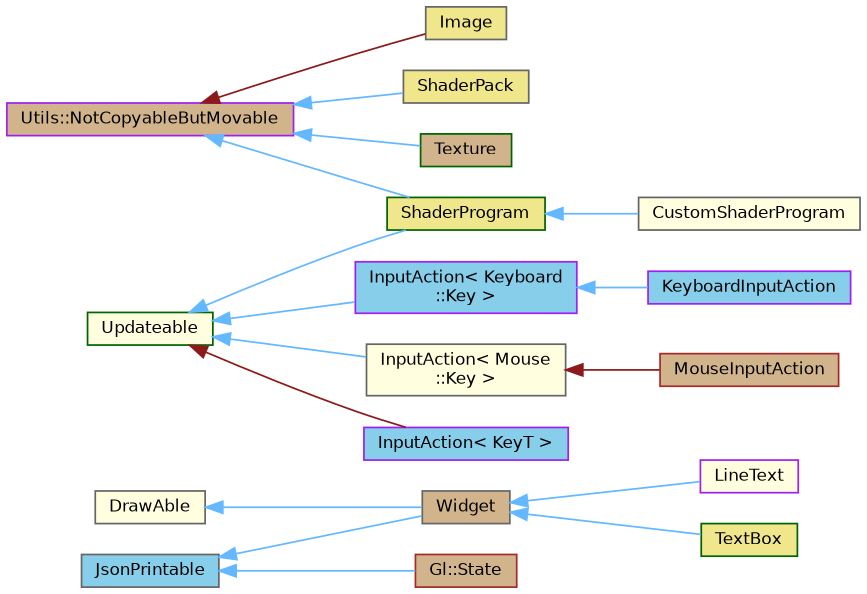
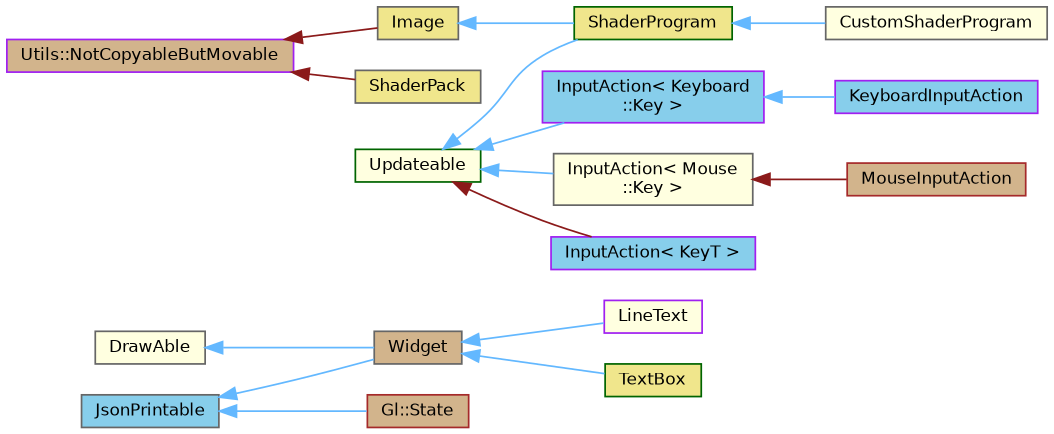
edge "ShaderPack" -> "Utils::NotCopyableButMovable": color steelblue1 -> firebrick4
node "Texture": removed
edge "ShaderProgram" -> "Utils::NotCopyableButMovable": now "ShaderProgram" -> "Image"
